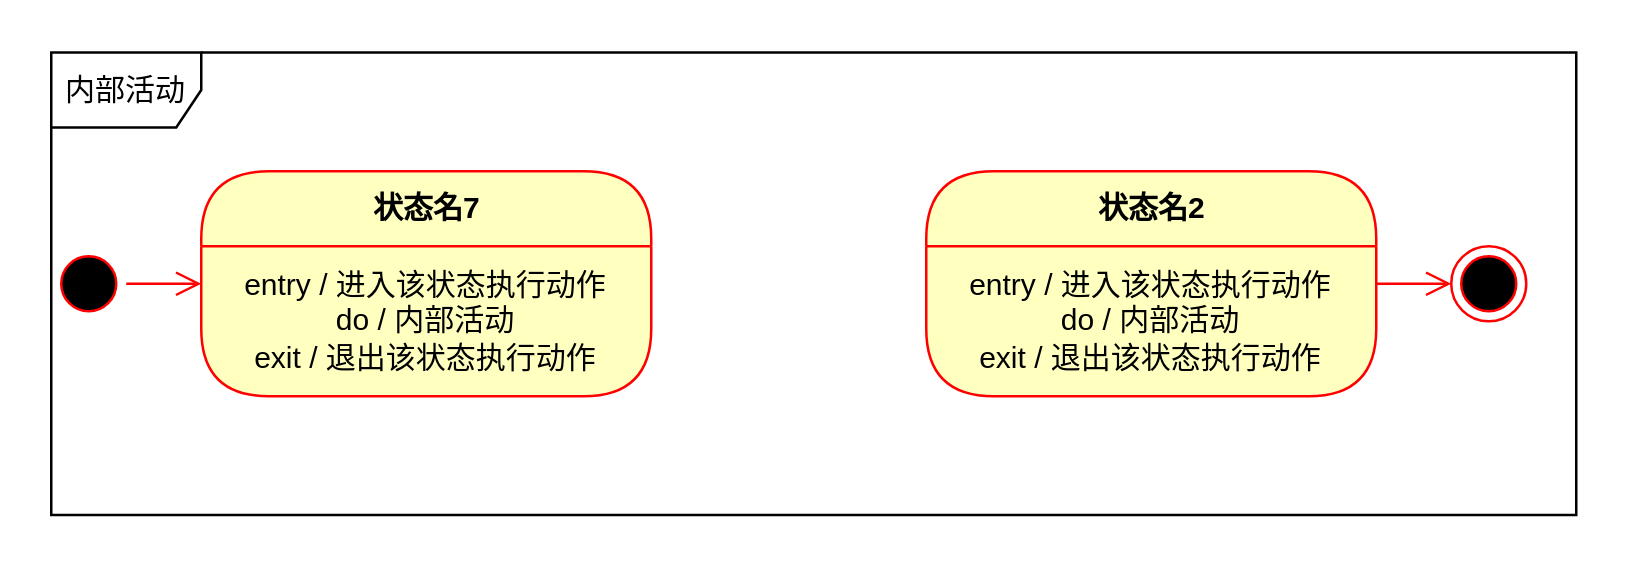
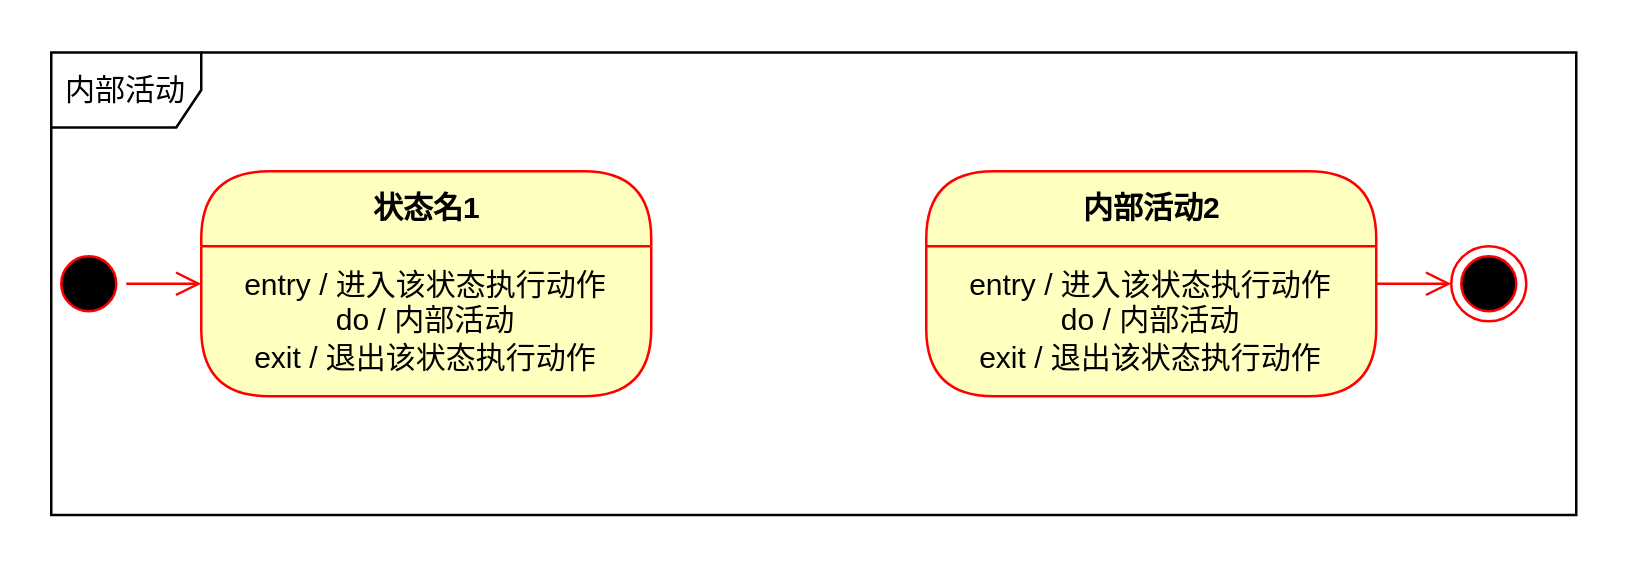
node "状态名7": label "状态名7" -> "状态名1"
node "状态名2": label "状态名2" -> "内部活动2"
